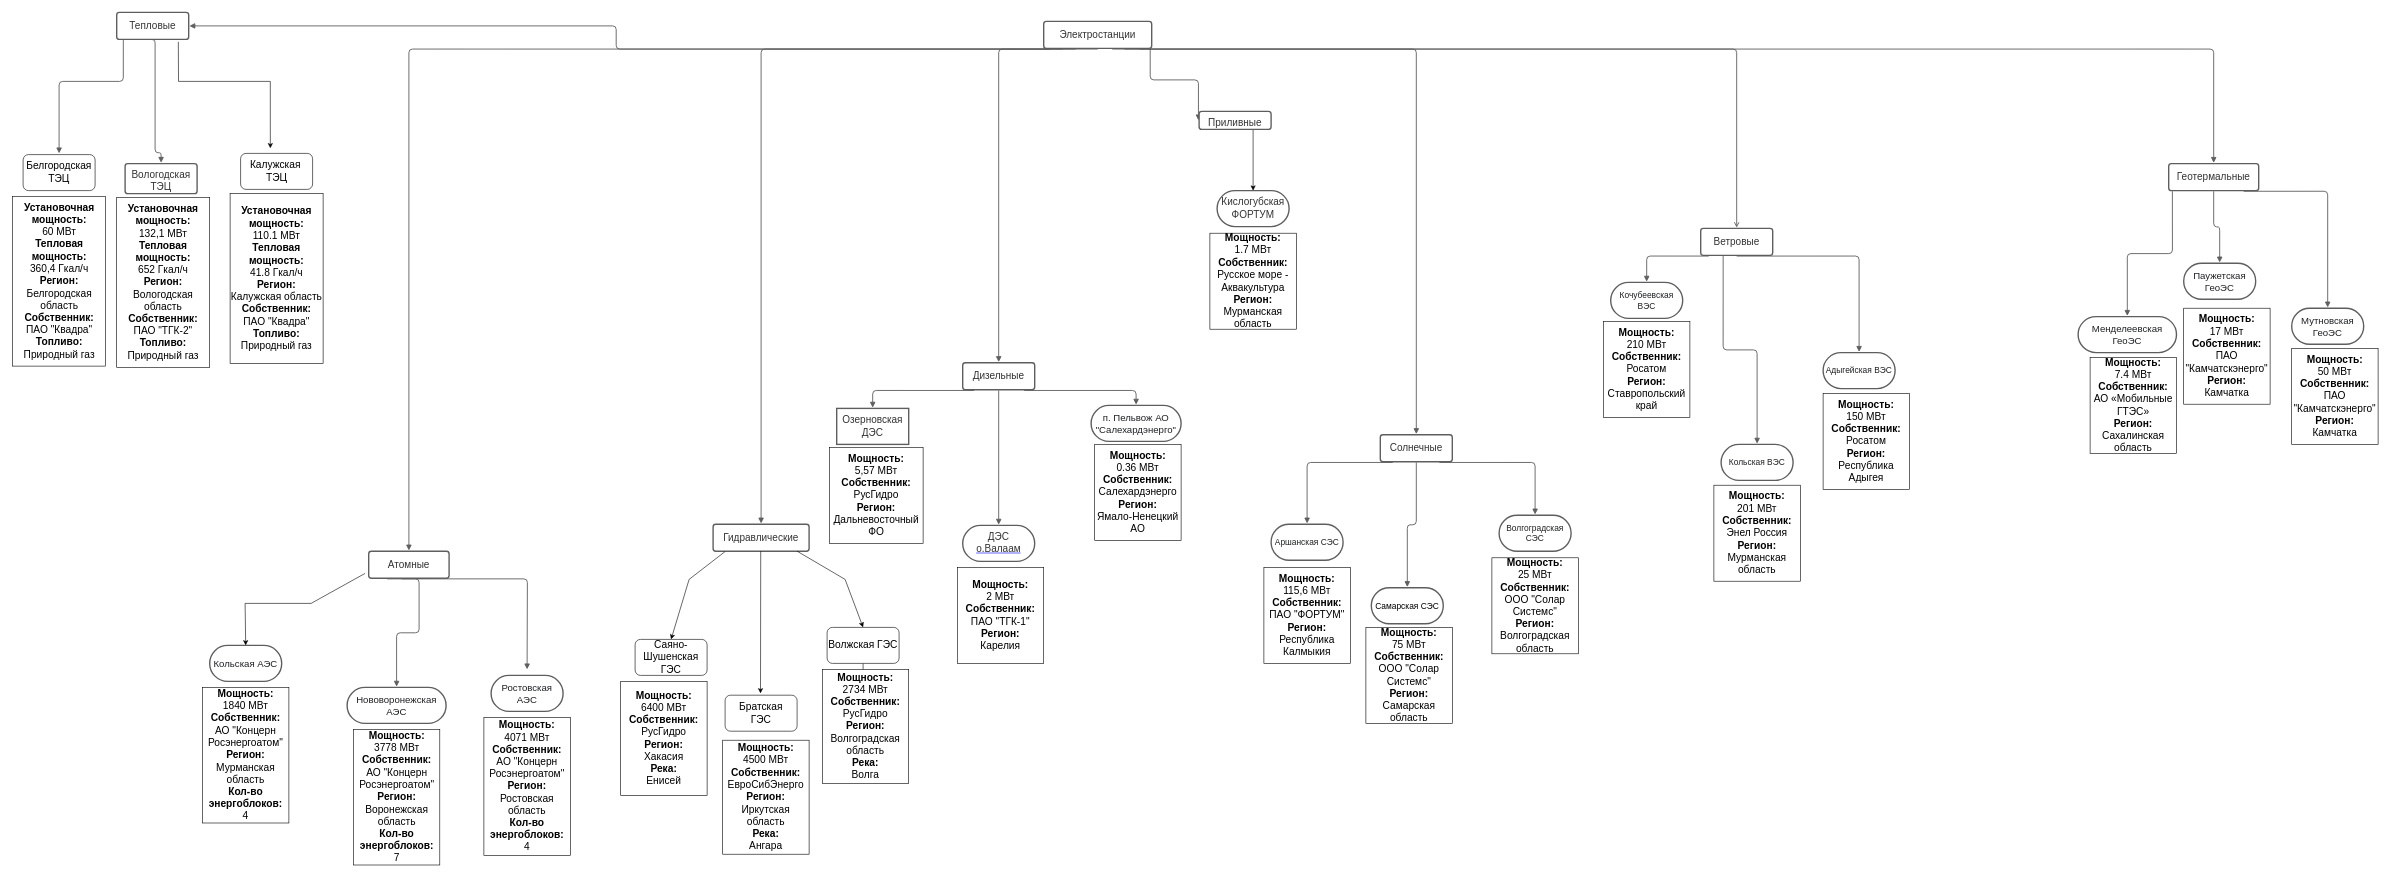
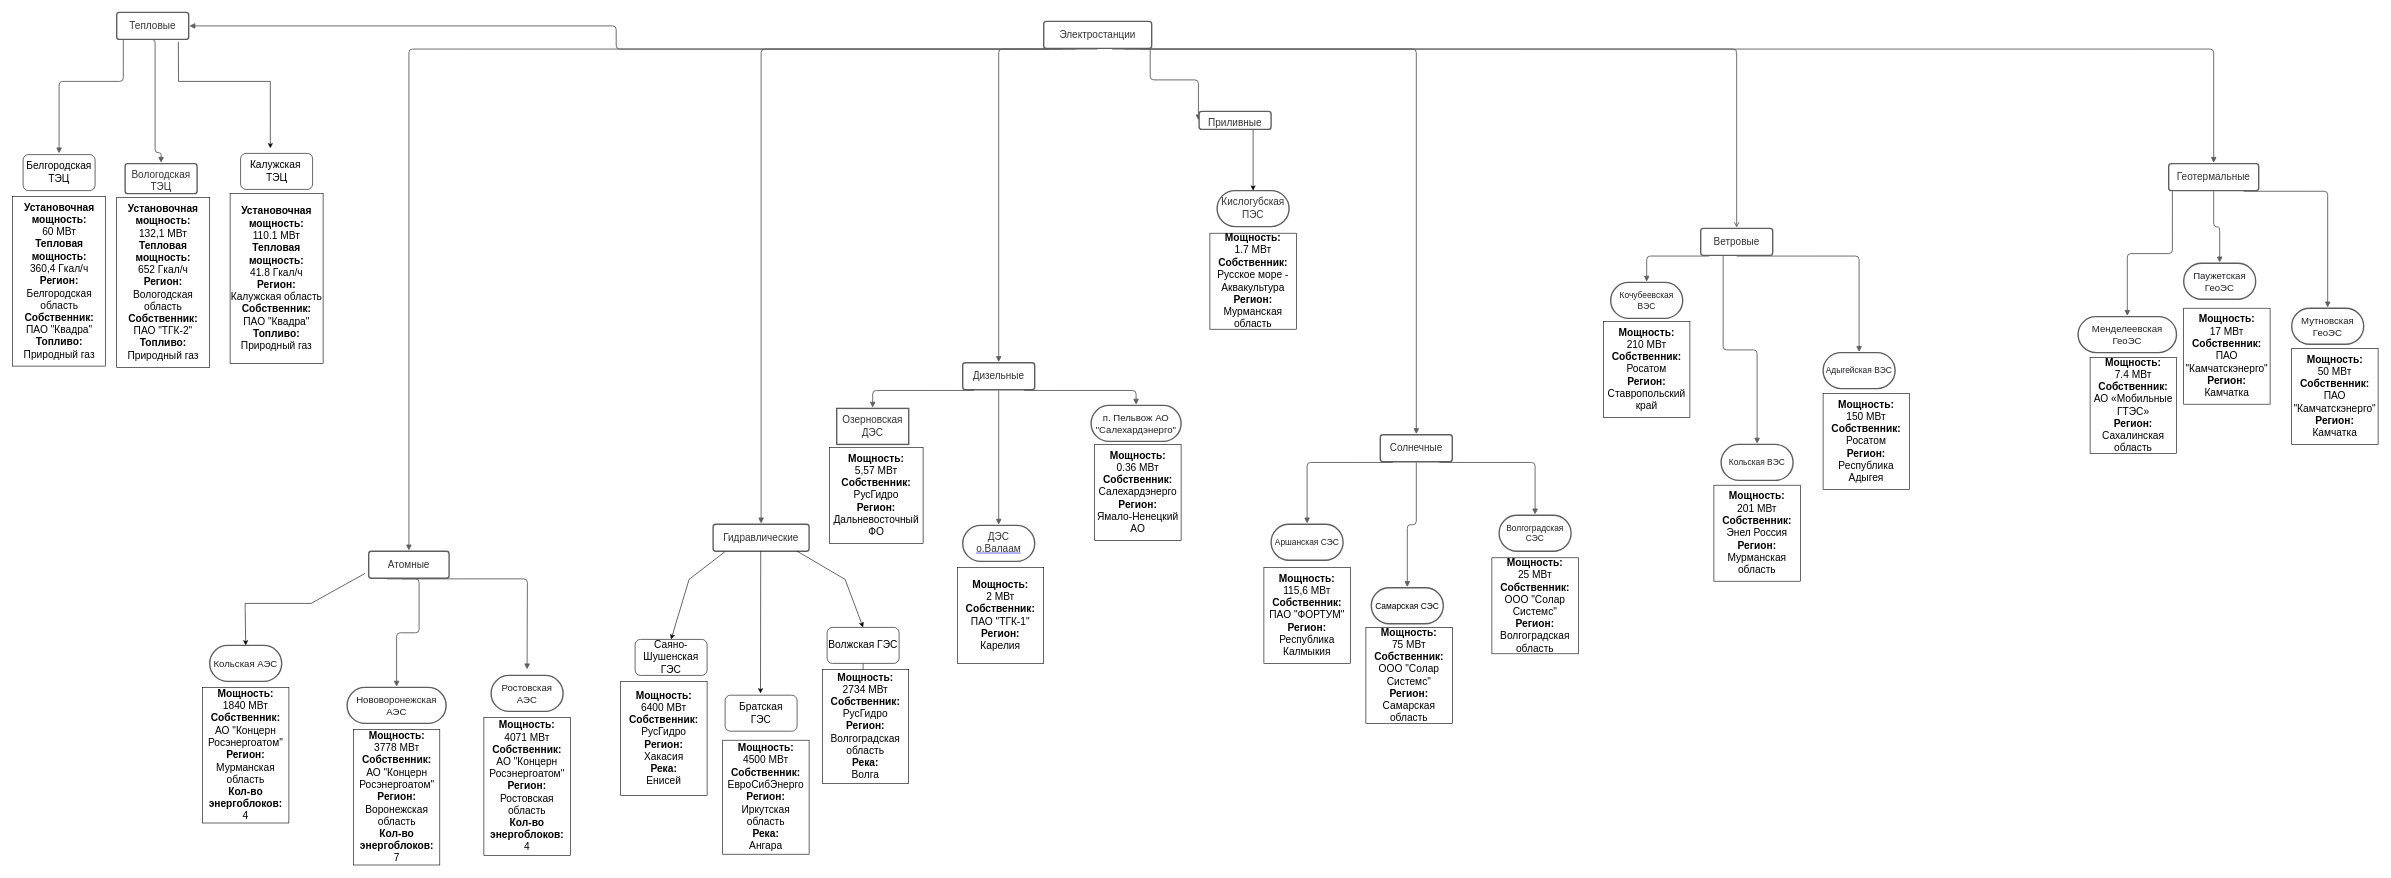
node "Кислогубская ФОРТУМ": label "Кислогубская ФОРТУМ" -> "Кислогубская ПЭС"
